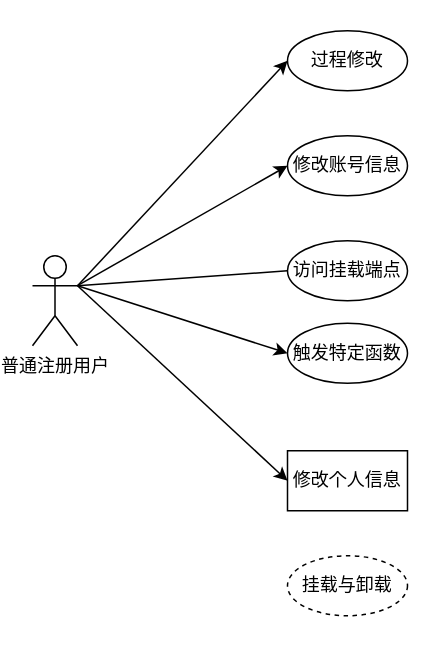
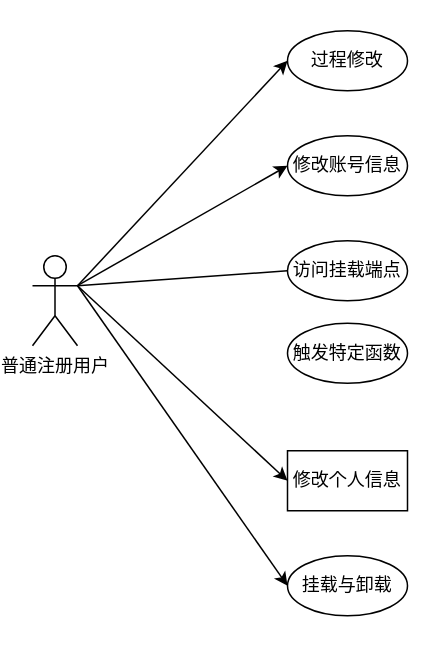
edge "普通注册用户" -> "触发特定函数": removed
edge "普通注册用户" -> "挂载与卸载": added
node "挂载与卸载": style dashed -> solid
